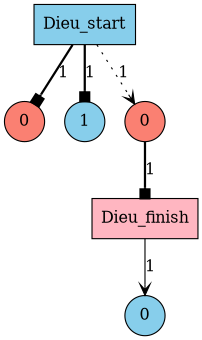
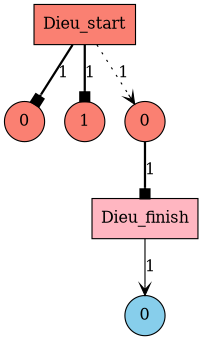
node "Dieu_start": fillcolor skyblue -> salmon
node "1": fillcolor skyblue -> salmon
